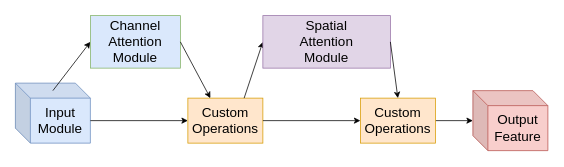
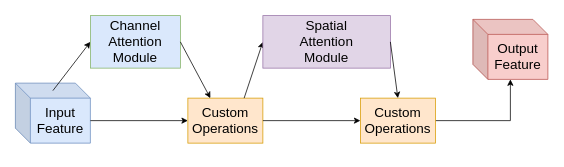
node "Input Module": label "Input Module" -> "Input Feature"
node "Output Feature": moved (510, 120) -> (510, 49)
